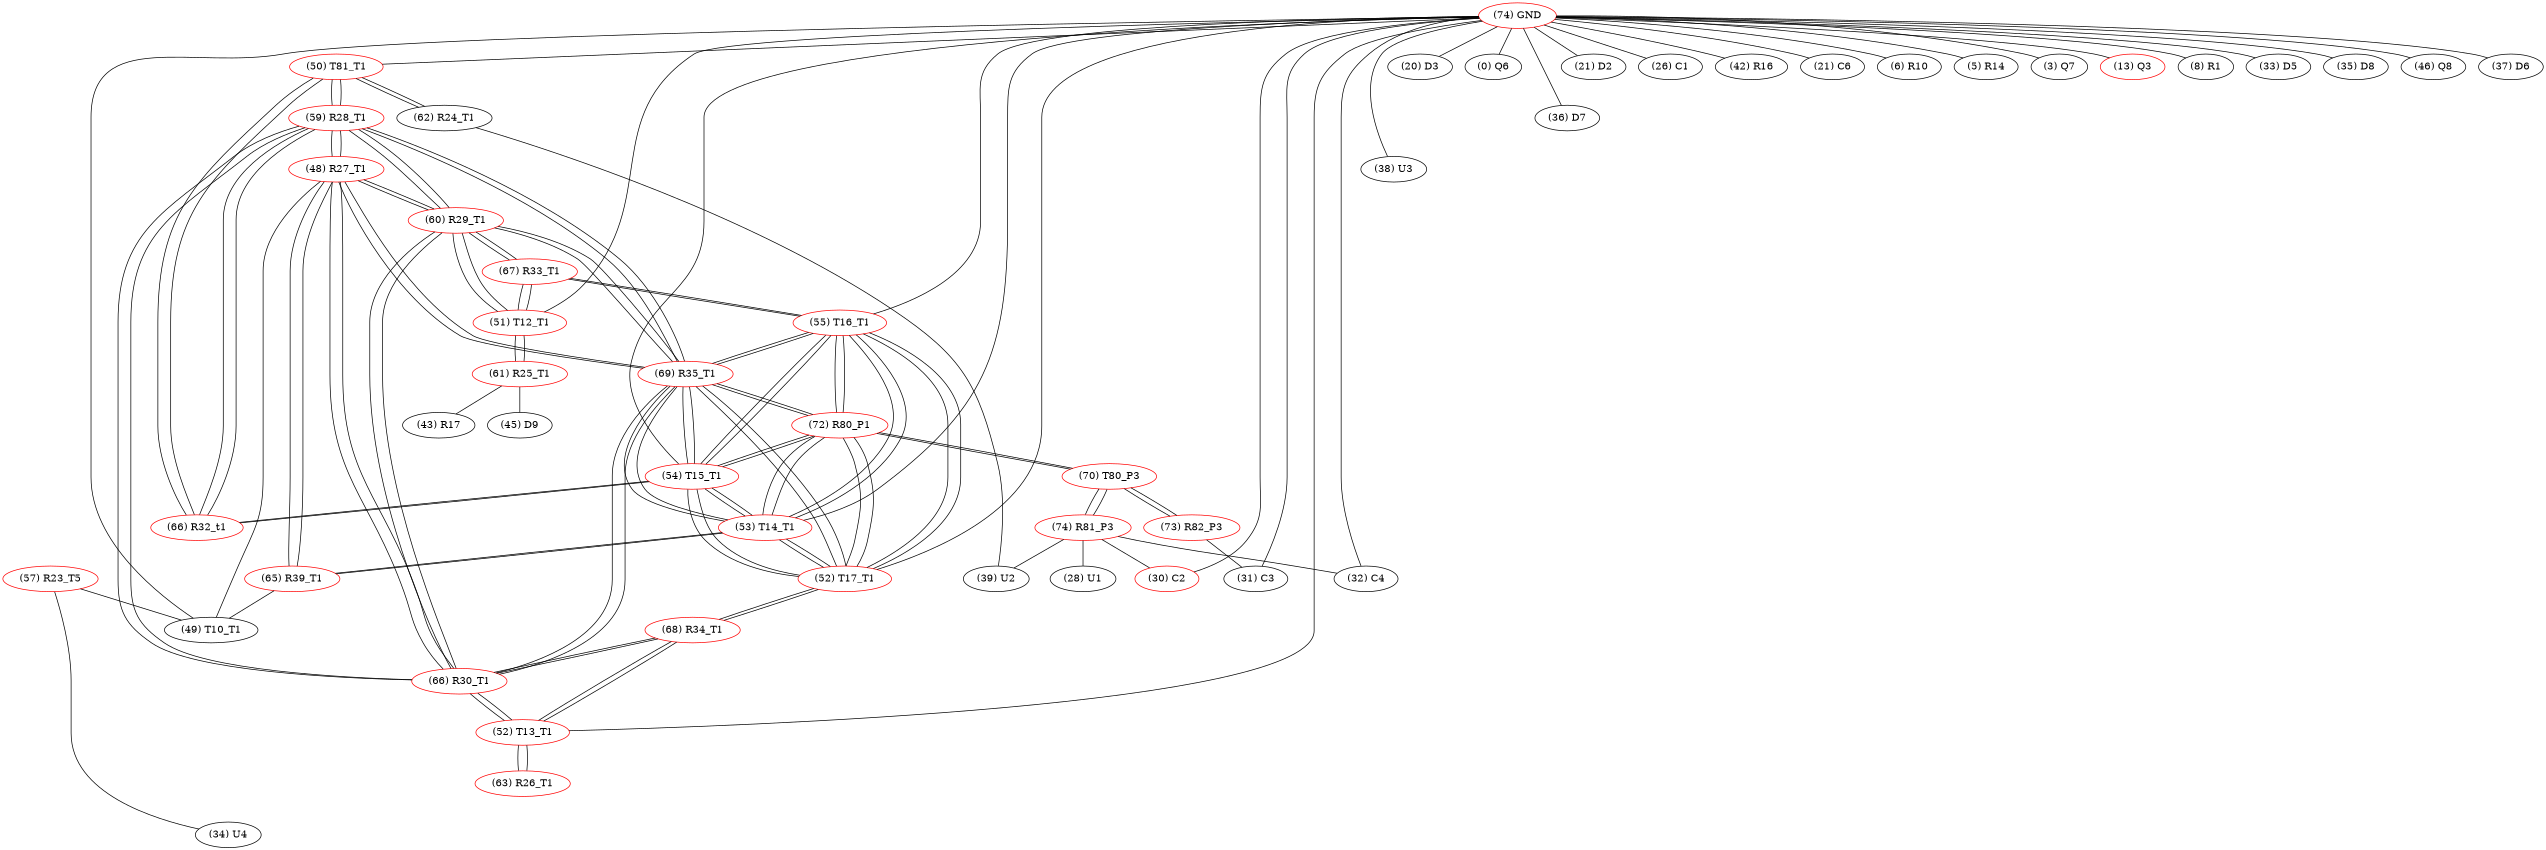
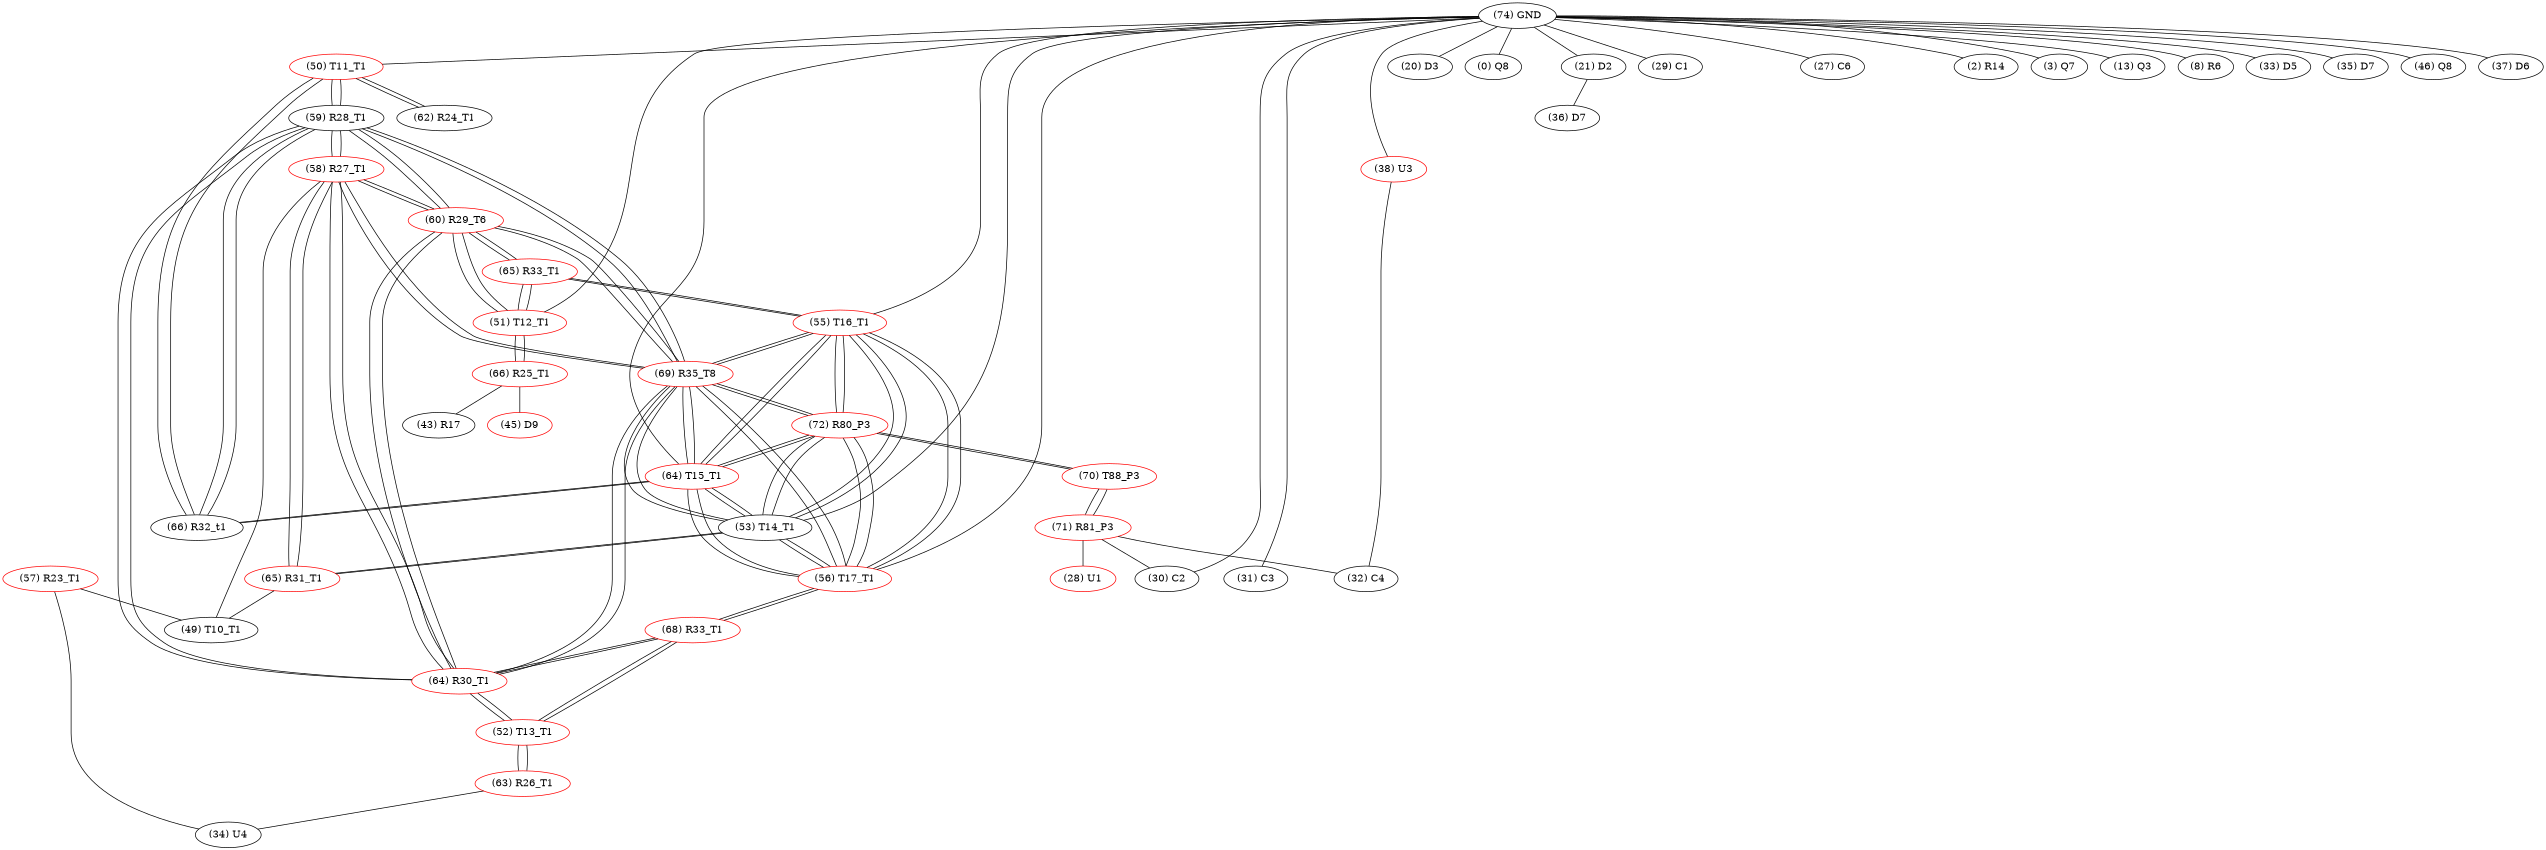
node "(74) GND": color red -> black
edge "(74) GND" -- "(49) T10_T1": removed
node "(50) T81_T1": label "(50) T81_T1" -> "(50) T11_T1"
node "(0) Q6": label "(0) Q6" -> "(0) Q8"
edge "(74) GND" -- "(36) D7": now "(21) D2" -- "(36) D7"
node "(26) C1": label "(26) C1" -> "(29) C1"
node "(42) R16": removed
node "(21) C6": label "(21) C6" -> "(27) C6"
node "(6) R10": removed
node "(5) R14": label "(5) R14" -> "(2) R14"
node "(13) Q3": color red -> black
node "(8) R1": label "(8) R1" -> "(8) R6"
node "(35) D8": label "(35) D8" -> "(35) D7"
node "(59) R28_T1": color red -> black
node "(48) R27_T1": label "(48) R27_T1" -> "(58) R27_T1"
node "(38) U3": color black -> red
node "(60) R29_T1": label "(60) R29_T1" -> "(60) R29_T6"
edge "(74) GND" -- "(32) C4": now "(38) U3" -- "(32) C4"
node "(67) R33_T1": label "(67) R33_T1" -> "(65) R33_T1"
node "(61) R25_T1": label "(61) R25_T1" -> "(66) R25_T1"
node "(69) R35_T1": label "(69) R35_T1" -> "(69) R35_T8"
node "(45) D9": color black -> red
node "(72) R80_P1": label "(72) R80_P1" -> "(72) R80_P3"
node "(54) T15_T1": label "(54) T15_T1" -> "(64) T15_T1"
node "(70) T80_P3": label "(70) T80_P3" -> "(70) T88_P3"
node "(66) R32_t1": color red -> black
node "(53) T14_T1": color red -> black
node "(74) R81_P3": label "(74) R81_P3" -> "(71) R81_P3"
node "(73) R82_P3": removed
node "(57) R23_T5": label "(57) R23_T5" -> "(57) R23_T1"
node "(65) R39_T1": label "(65) R39_T1" -> "(65) R31_T1"
node "(52) T17_T1": label "(52) T17_T1" -> "(56) T17_T1"
node "(39) U2": removed
node "(28) U1": color black -> red
node "(30) C2": color red -> black
node "(68) R34_T1": label "(68) R34_T1" -> "(68) R33_T1"
edge "(74) GND" -- "(52) T13_T1": removed
node "(66) R30_T1": label "(66) R30_T1" -> "(64) R30_T1"
edge "(63) R26_T1" -- "(34) U4": added
